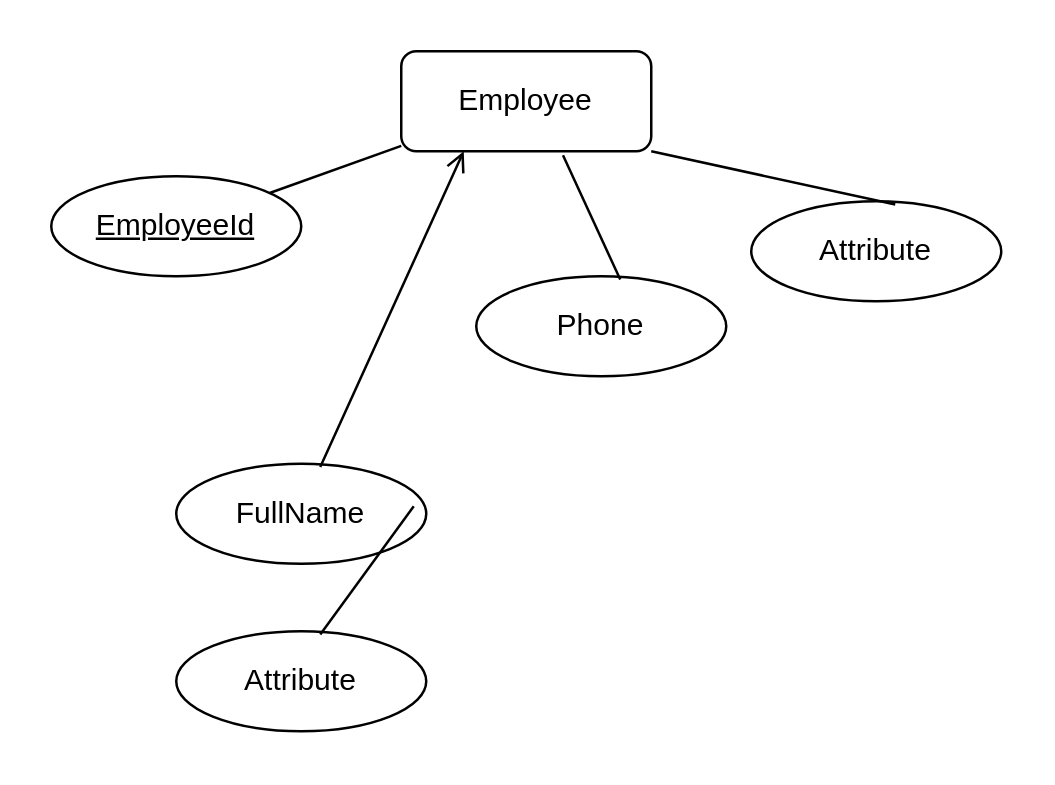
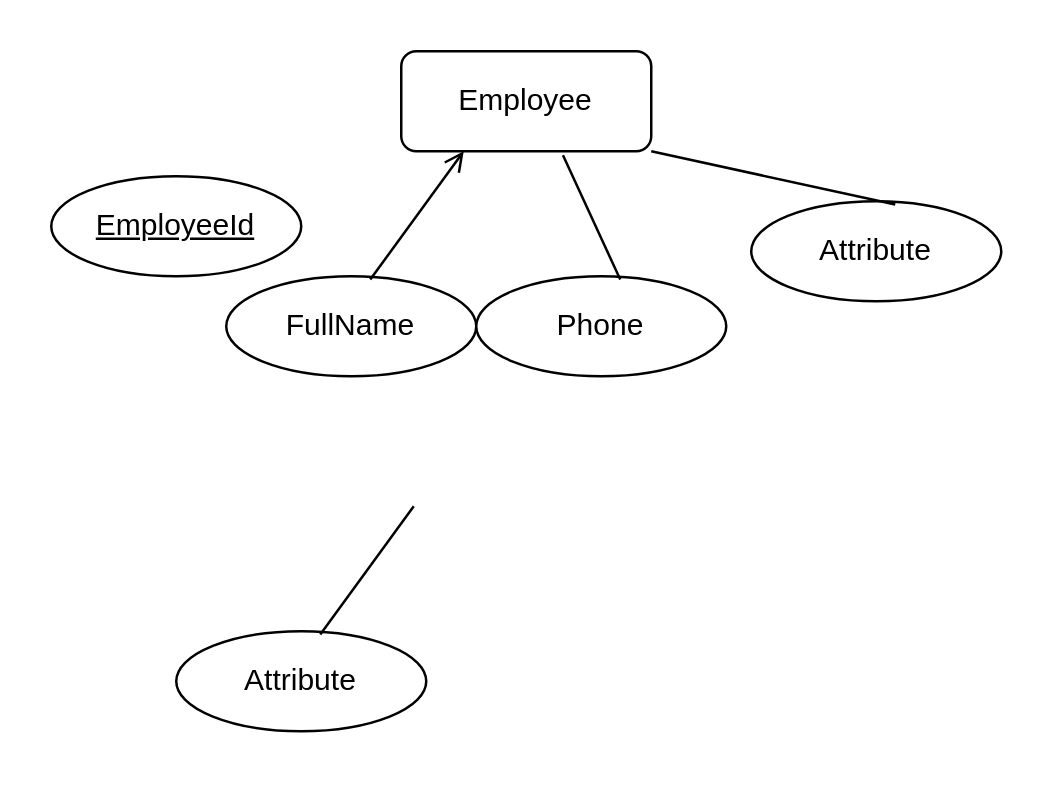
edge "Employee" -- "EmployeeId": removed
node "FullName": moved (301, 514) -> (351, 326)
